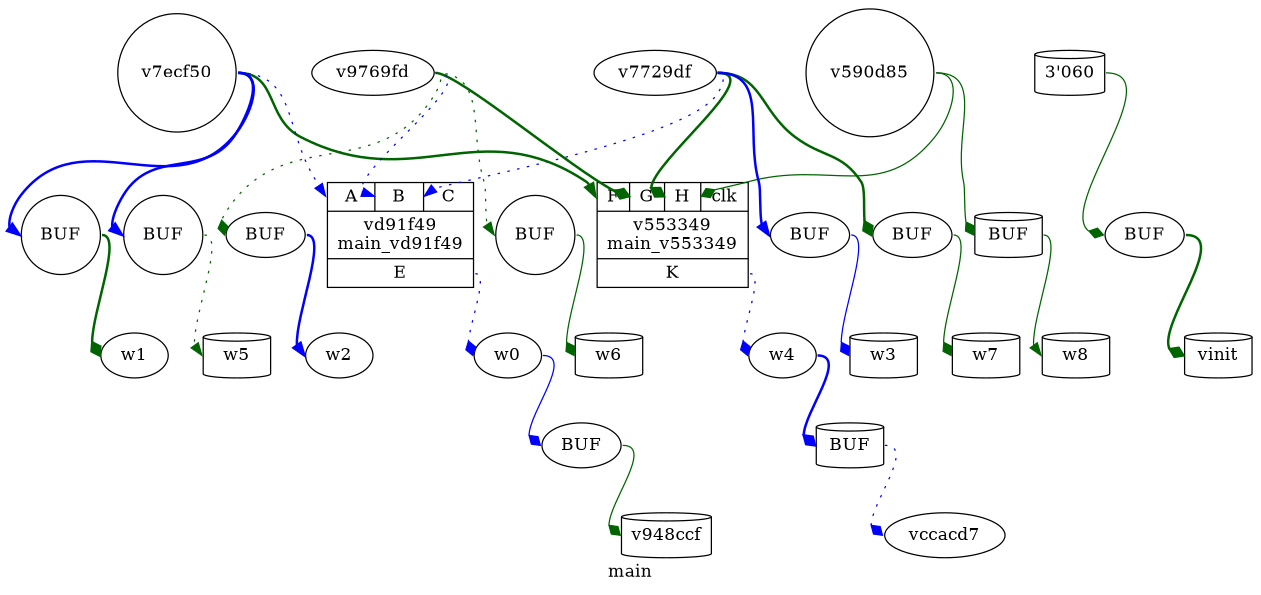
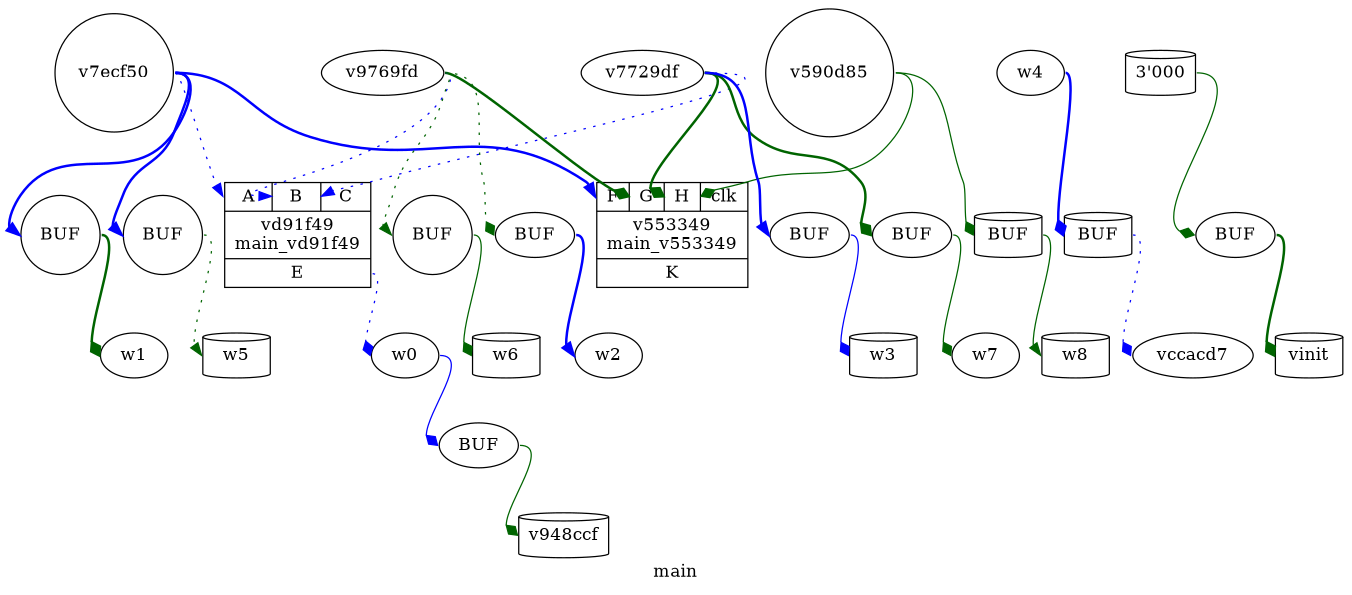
node "3'060": label "3'060" -> "3'000"
edge "v7ecf50" -> "F": color darkgreen -> blue
edge "F" -> "w4": removed
node "w7": shape cylinder -> ellipse
